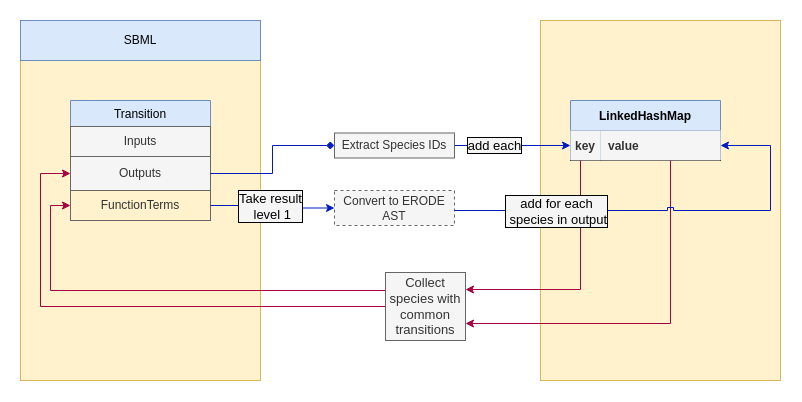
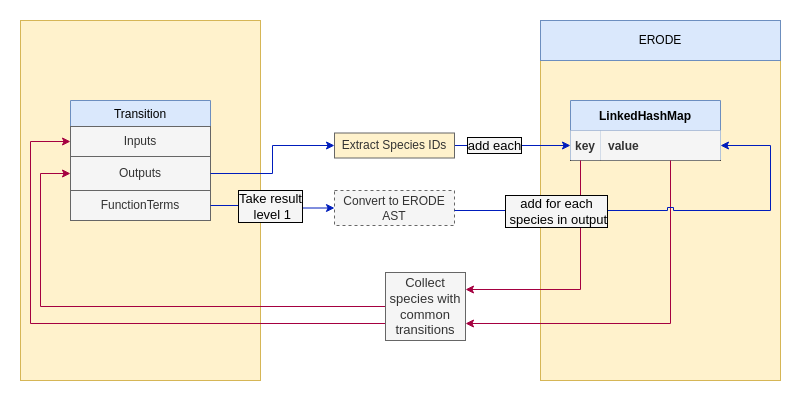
node "SBML": removed
node "ERODE": added
edge "Outputs" -> "Extract Species IDs": arrowhead diamond -> classic
node "Extract Species IDs": fillcolor #f5f5f5 -> #fff2cc
node "FunctionTerms": fillcolor #fff2cc -> #f5f5f5
edge "Collect species with common transitions" -> "FunctionTerms": removed
edge "Collect species with common transitions" -> "Inputs": added
